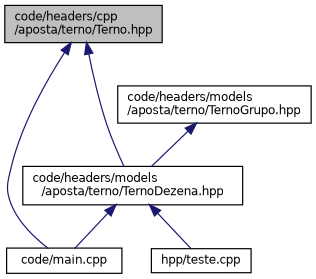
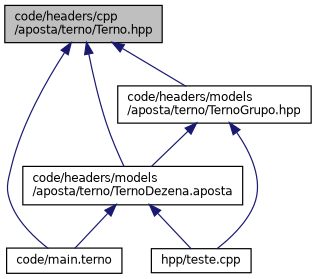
edge "code/headers/models /aposta/terno/TernoGrupo.hpp" -> "code/headers/cpp /aposta/terno/Terno.hpp": added
node "code/headers/models /aposta/terno/TernoDezena.hpp": label "code/headers/models /aposta/terno/TernoDezena.hpp" -> "code/headers/models /aposta/terno/TernoDezena.aposta"
edge "hpp/teste.cpp" -> "code/headers/models /aposta/terno/TernoGrupo.hpp": added
node "code/main.cpp": label "code/main.cpp" -> "code/main.terno"
